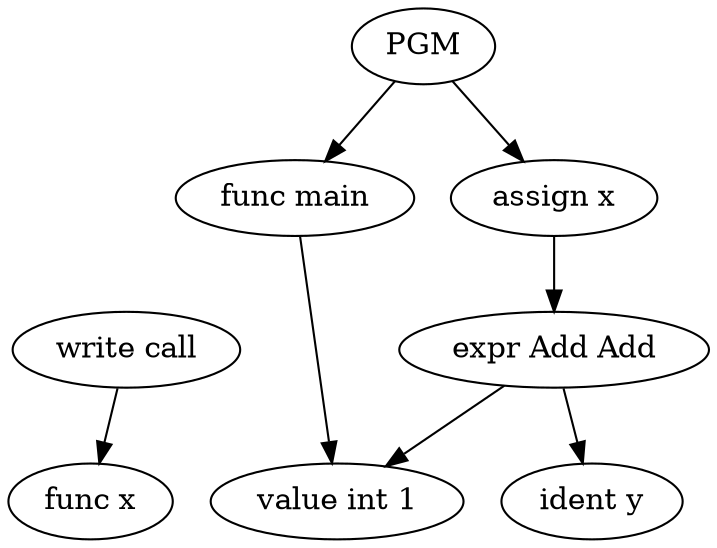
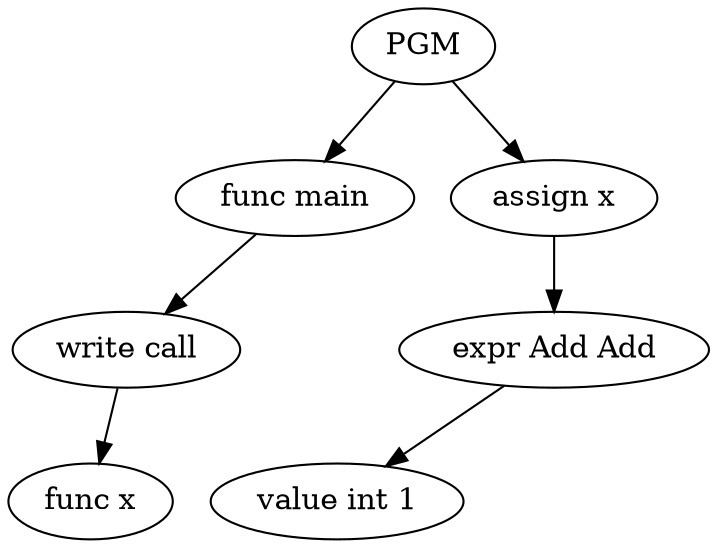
edge "func main" -> "value int 1": now "func main" -> "write call"
node "ident y": removed
